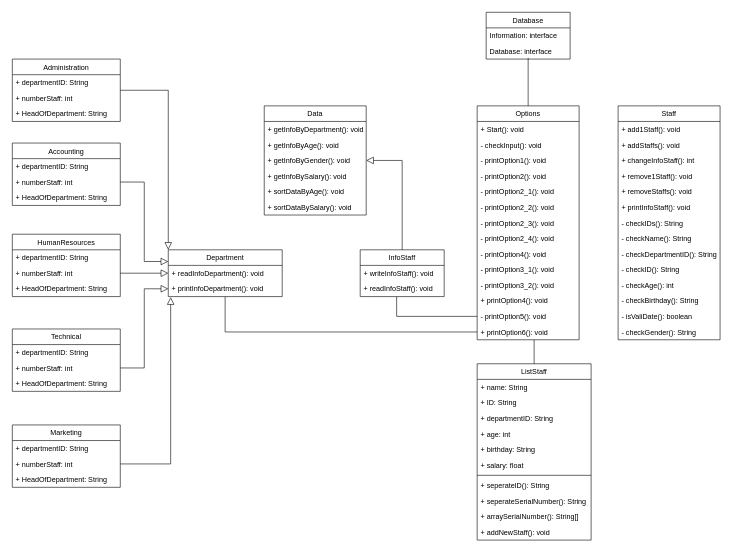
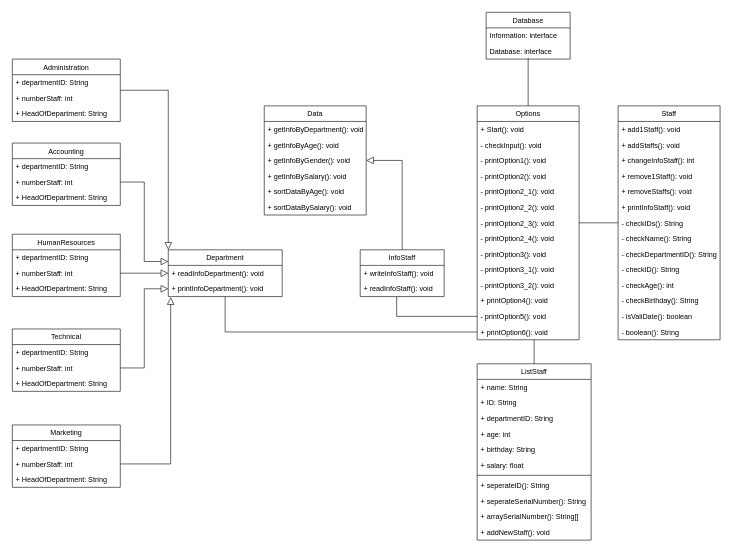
edge "- printOption2_3(): void" -- "Staff": added
node "- printOption4(): void": label "- printOption4(): void" -> "- printOption3(): void"
node "- checkGender(): String": label "- checkGender(): String" -> "- boolean(): String"
